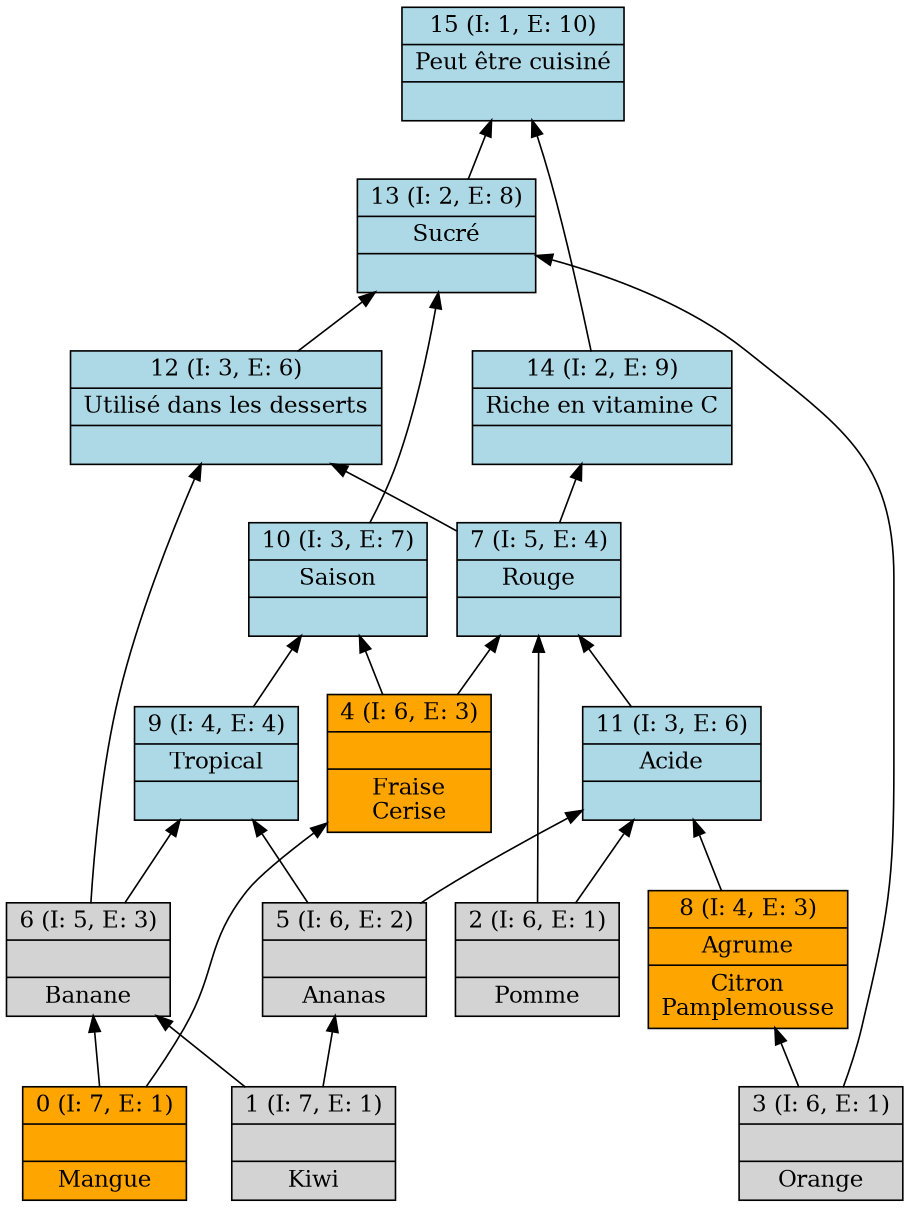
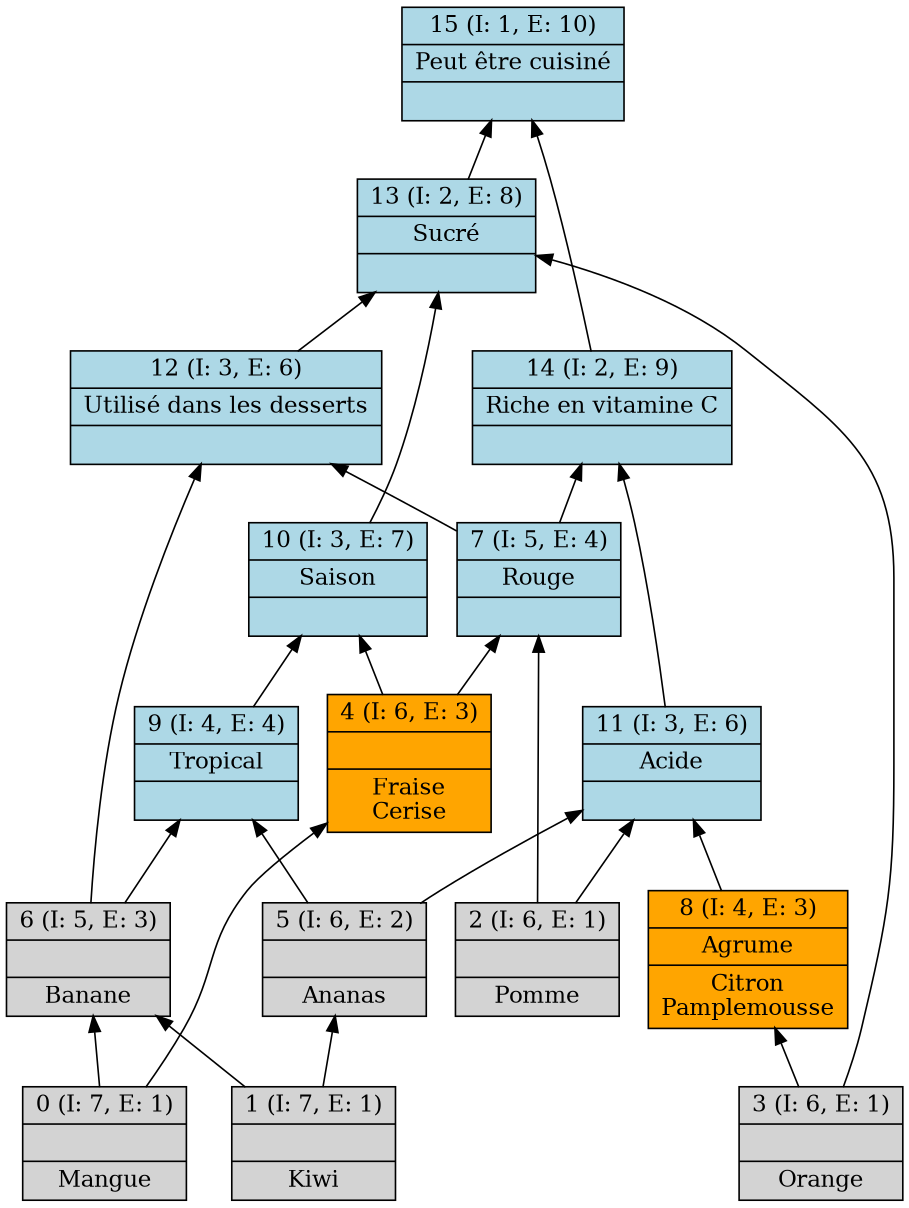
edge "11 (I: 3, E: 6)" -> "7 (I: 5, E: 4)": now "11 (I: 3, E: 6)" -> "14 (I: 2, E: 9)"
node "0 (I: 7, E: 1)": fillcolor orange -> lightgrey
